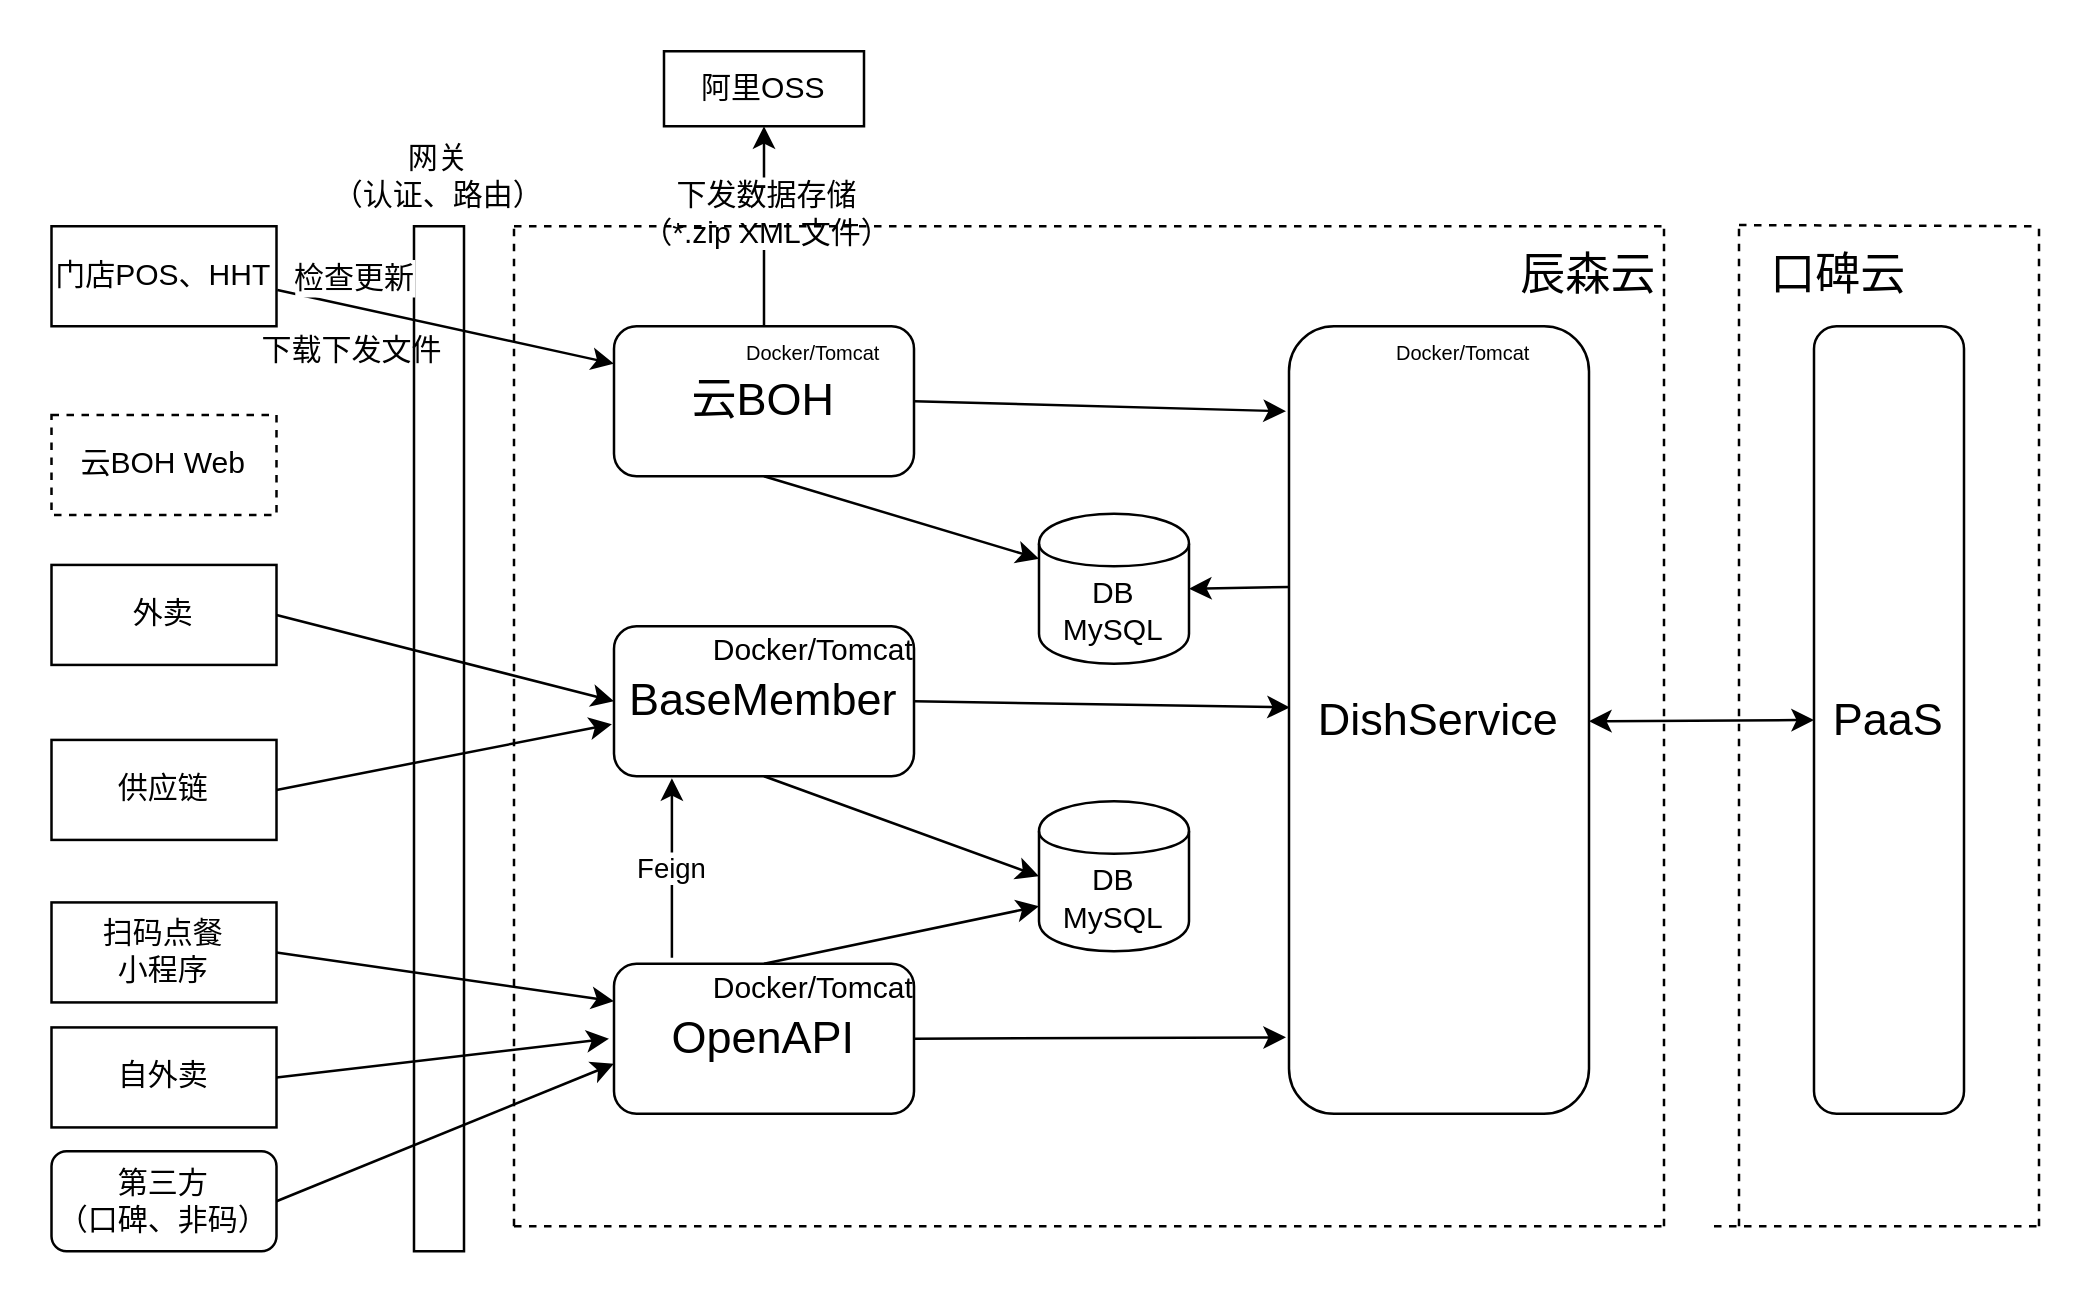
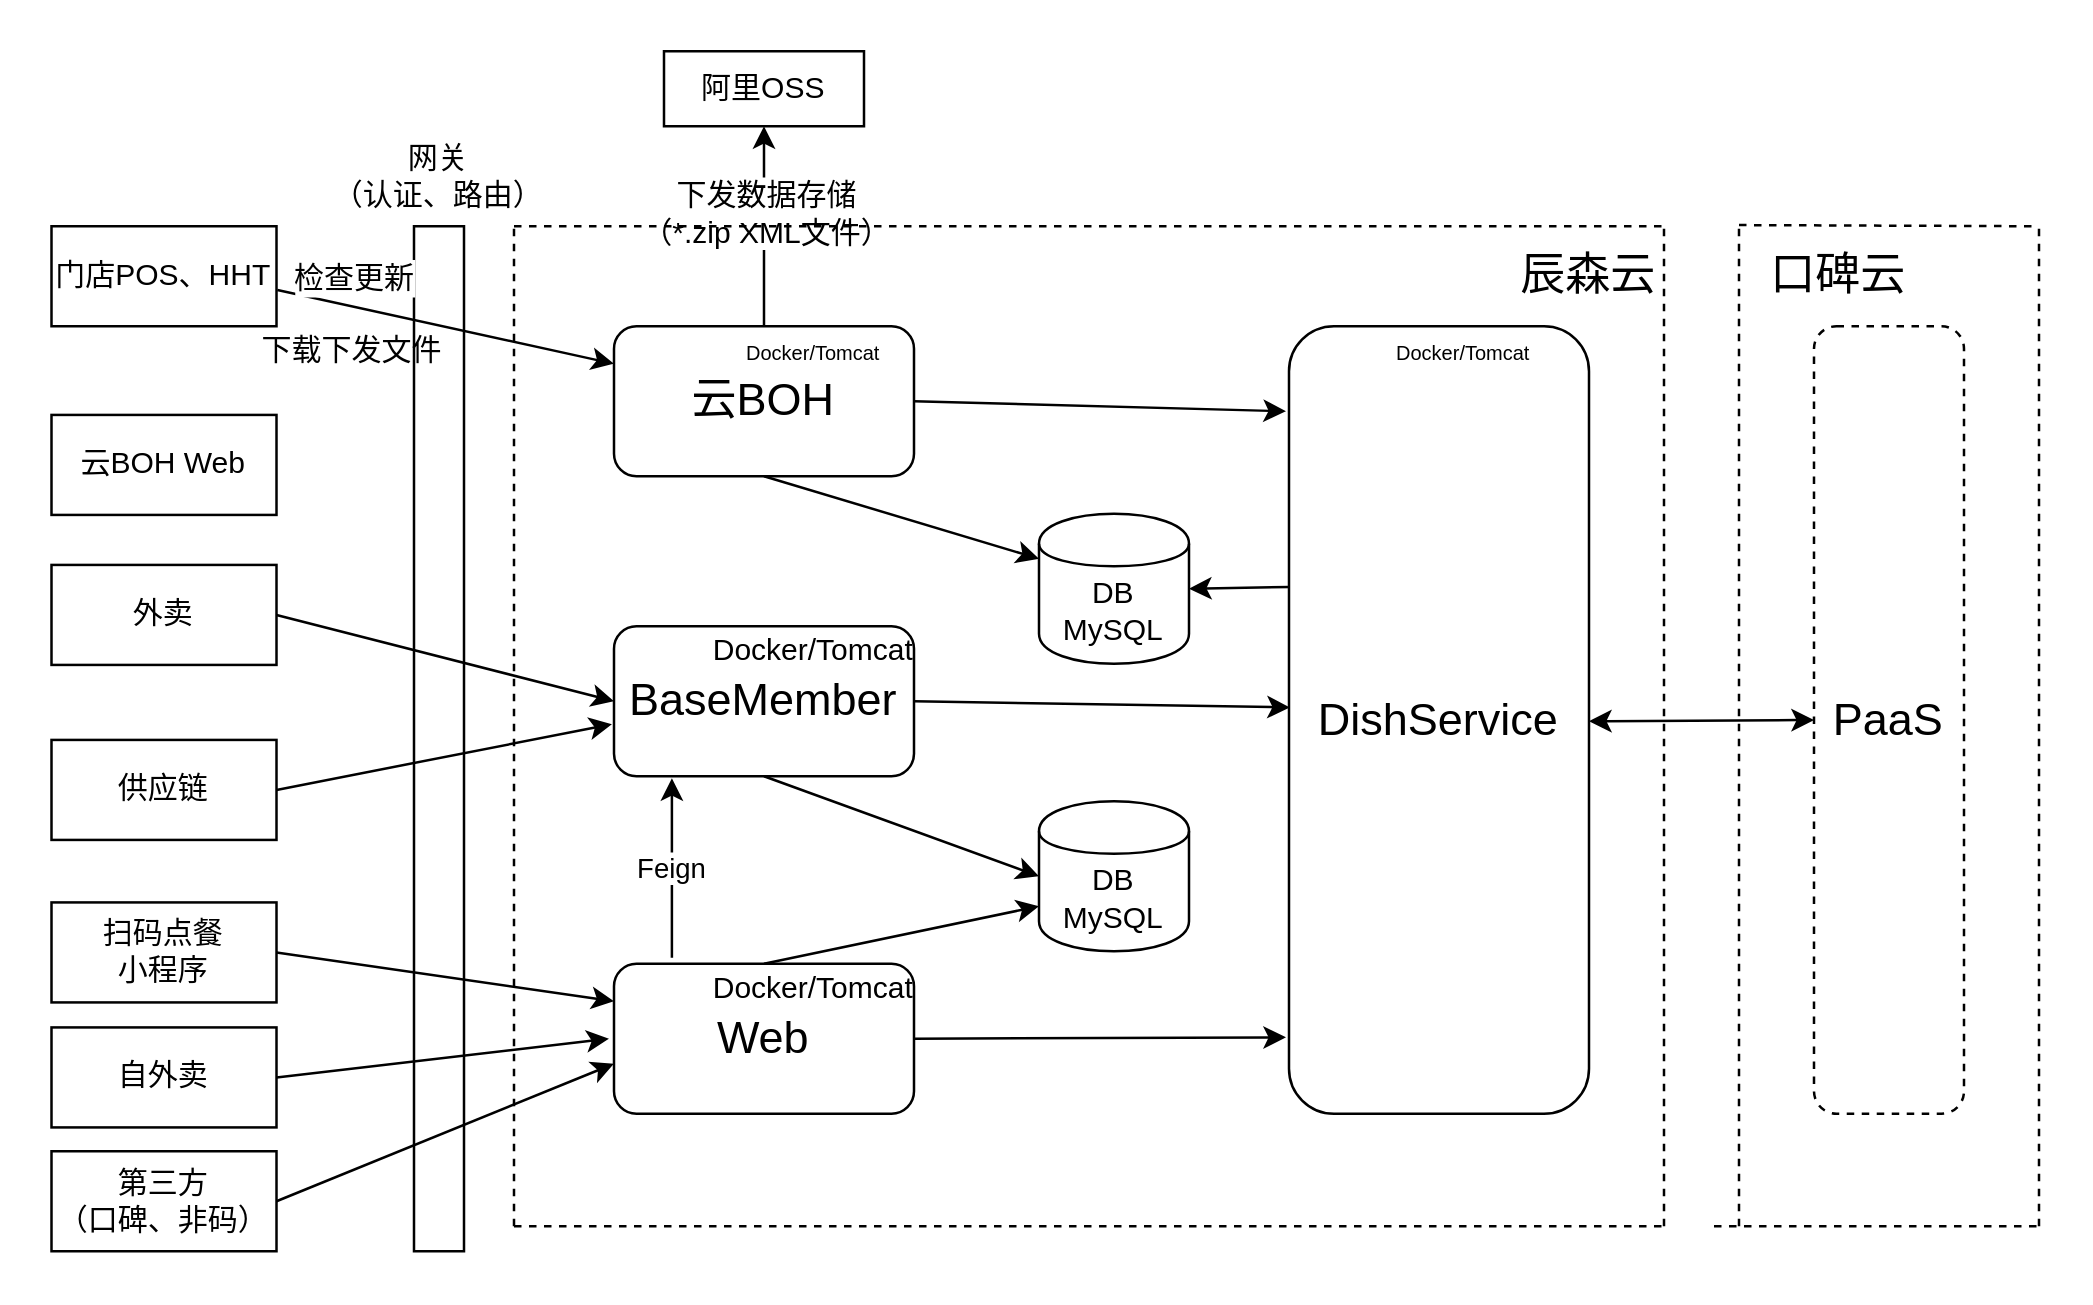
node "云BOH Web": style dashed -> solid
node "PaaS": style solid -> dashed
node "OpenAPI": label "OpenAPI" -> "Web"
node "第三方 （口碑、非码）": shape rounded rectangle -> rectangle
